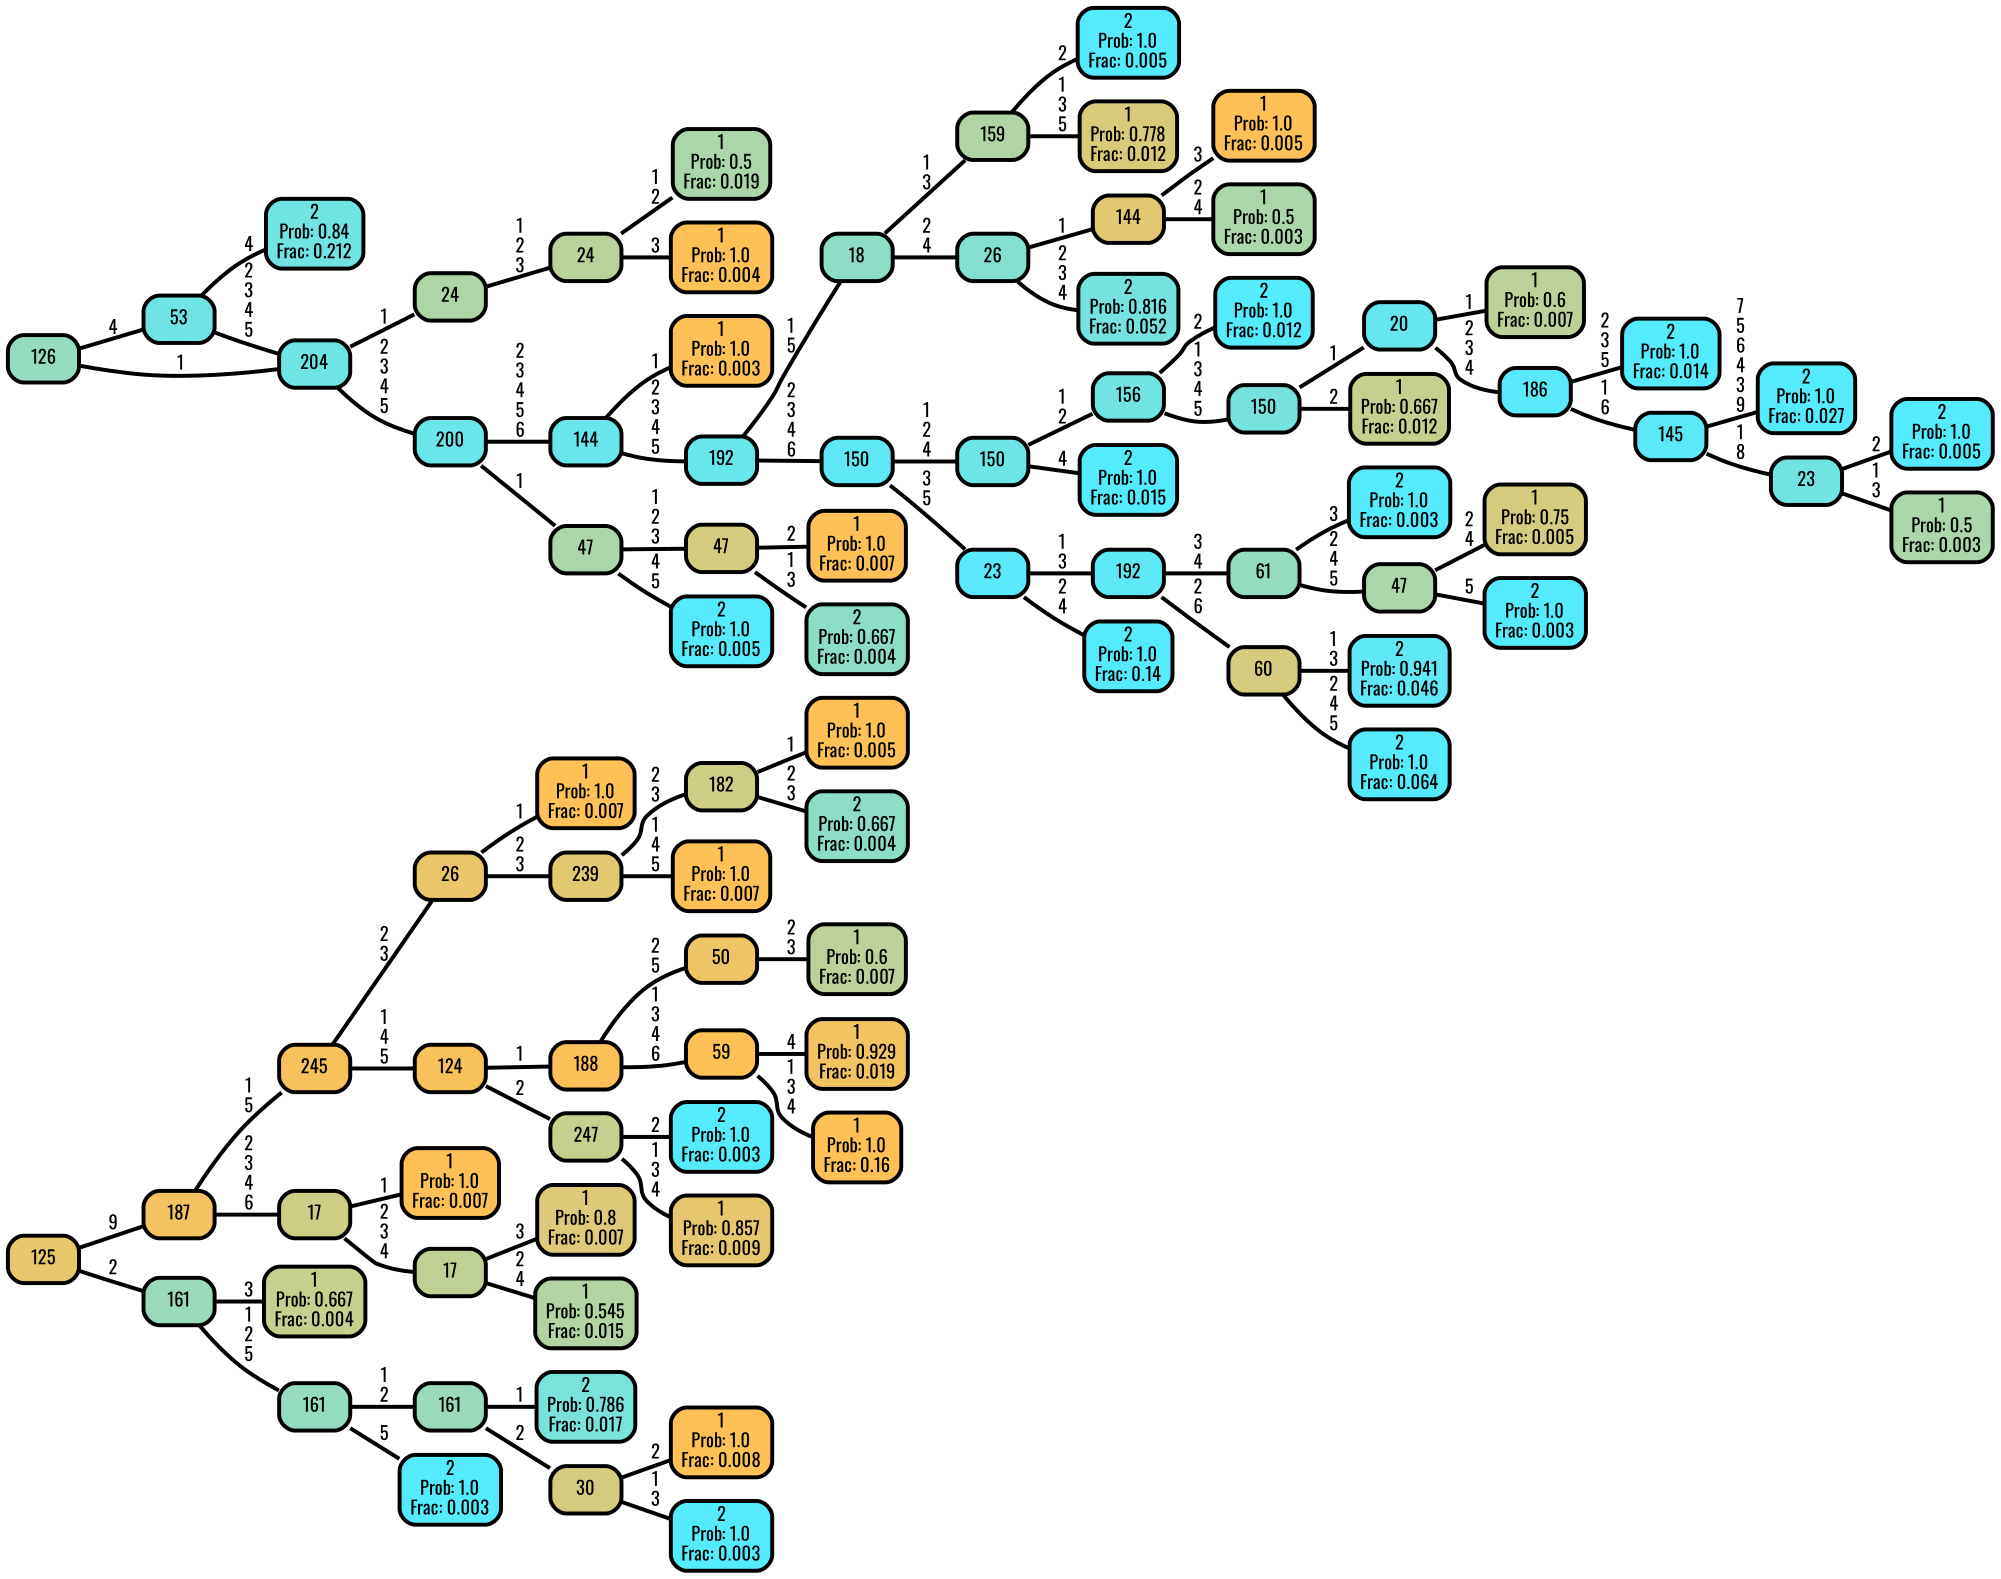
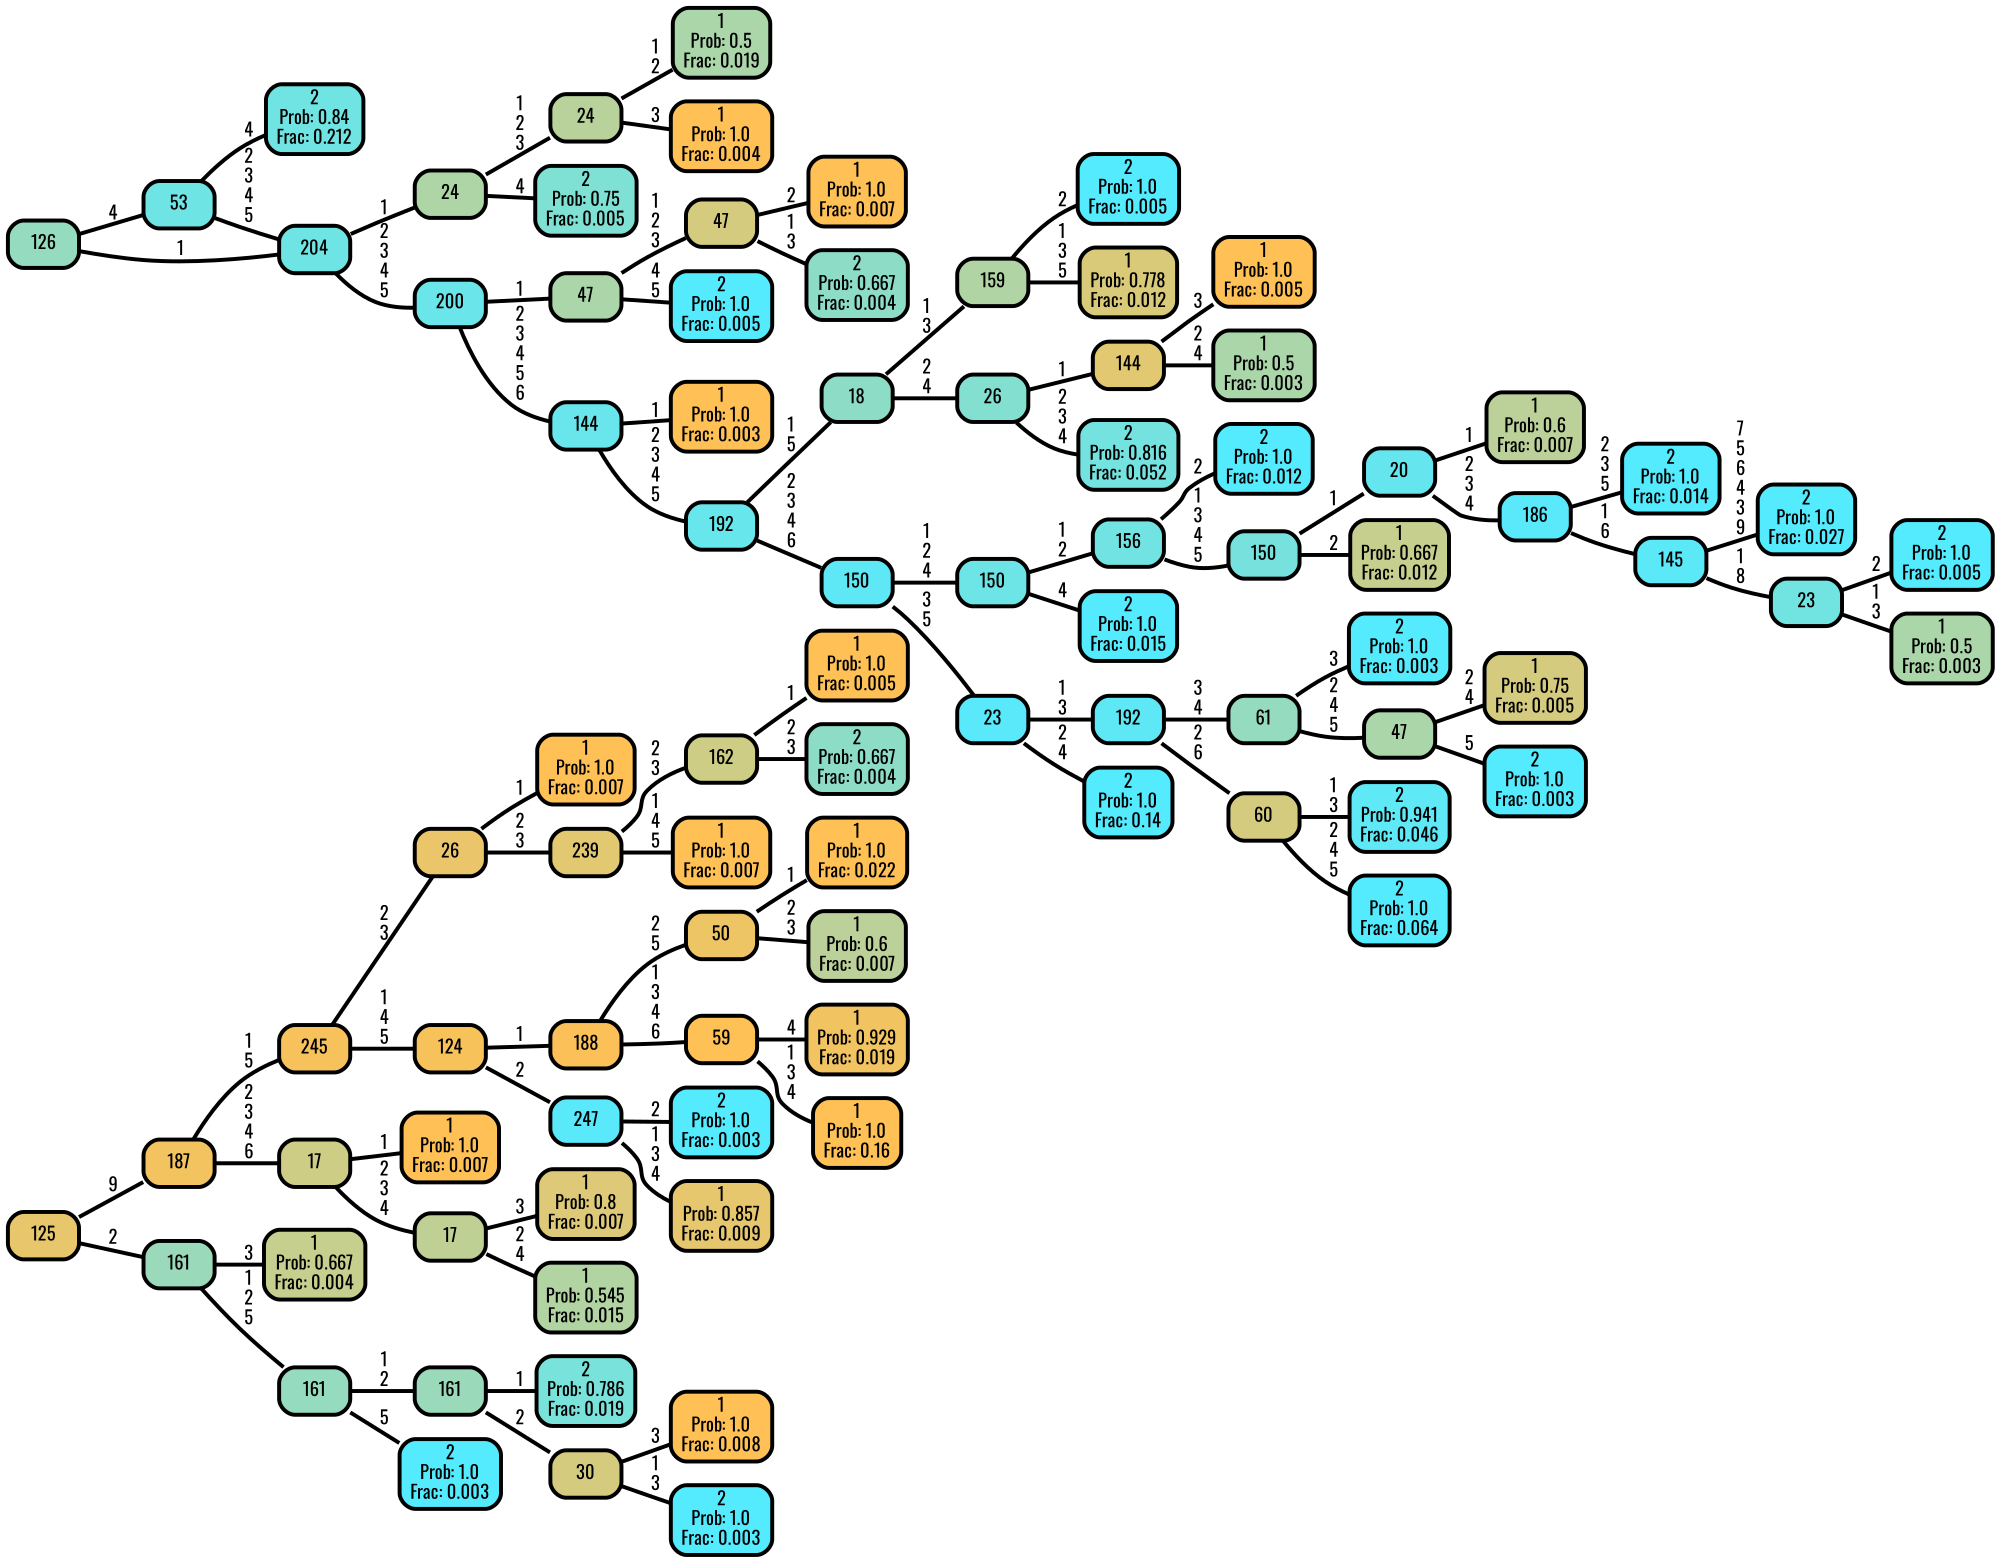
node "2 Prob: 0.75 Frac: 0.005": added
node "182": label "182" -> "162"
node "1 Prob: 1.0 Frac: 0.022": added
node "247": fillcolor #c6cf8d -> #59e9fa
node "2 Prob: 0.786 Frac: 0.017": label "2 Prob: 0.786 Frac: 0.017" -> "2 Prob: 0.786 Frac: 0.019"
edge "1 Prob: 1.0 Frac: 0.008" -- "30": label " 2" -> " 3"
